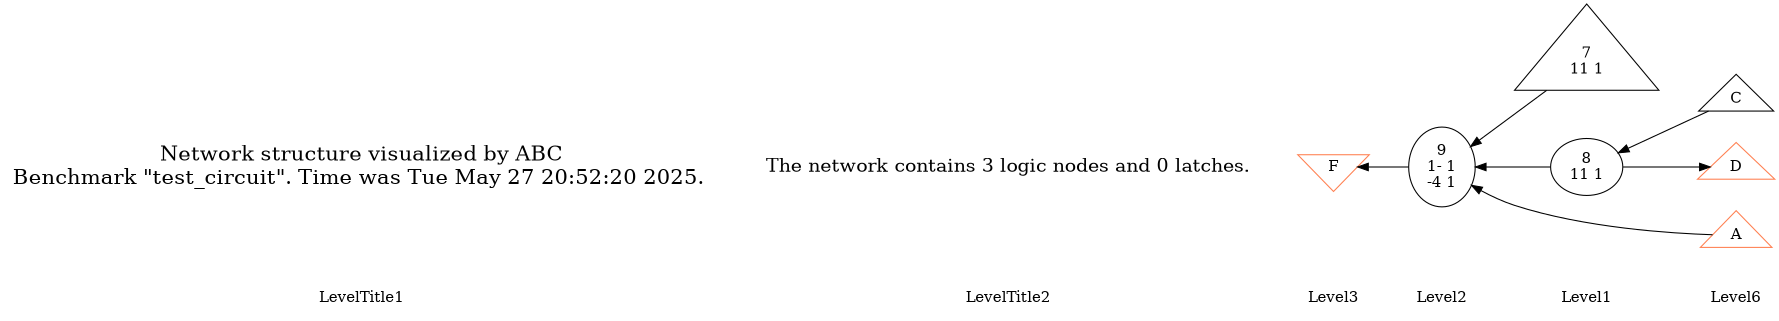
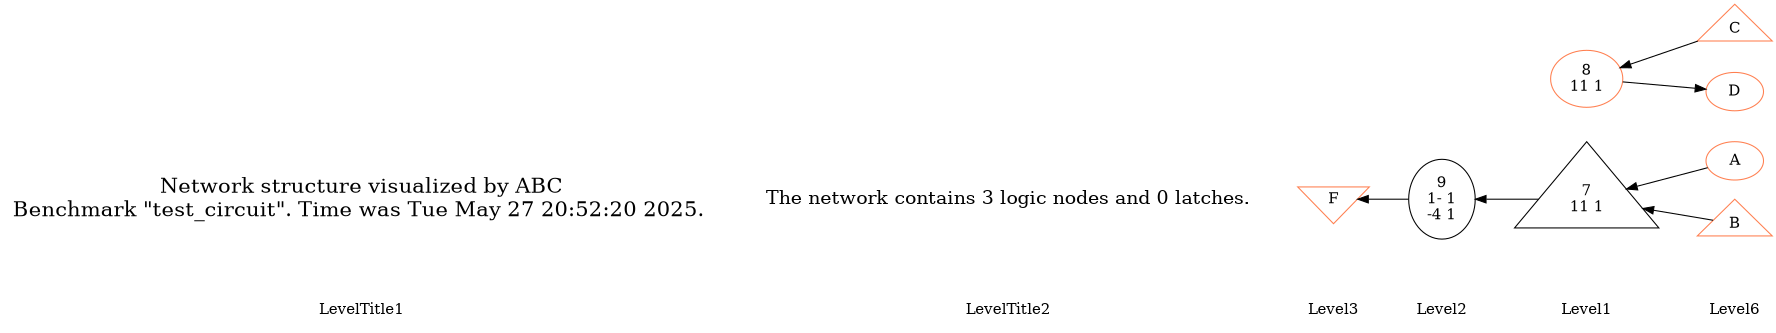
node "C": color black -> coral
edge "8 11 1" -> "9 1- 1 -4 1": removed
node "8 11 1": color black -> coral
node "D": shape triangle -> ellipse
edge "A" -> "9 1- 1 -4 1": now "A" -> "7 11 1"
node "B": added
node "A": shape triangle -> ellipse
